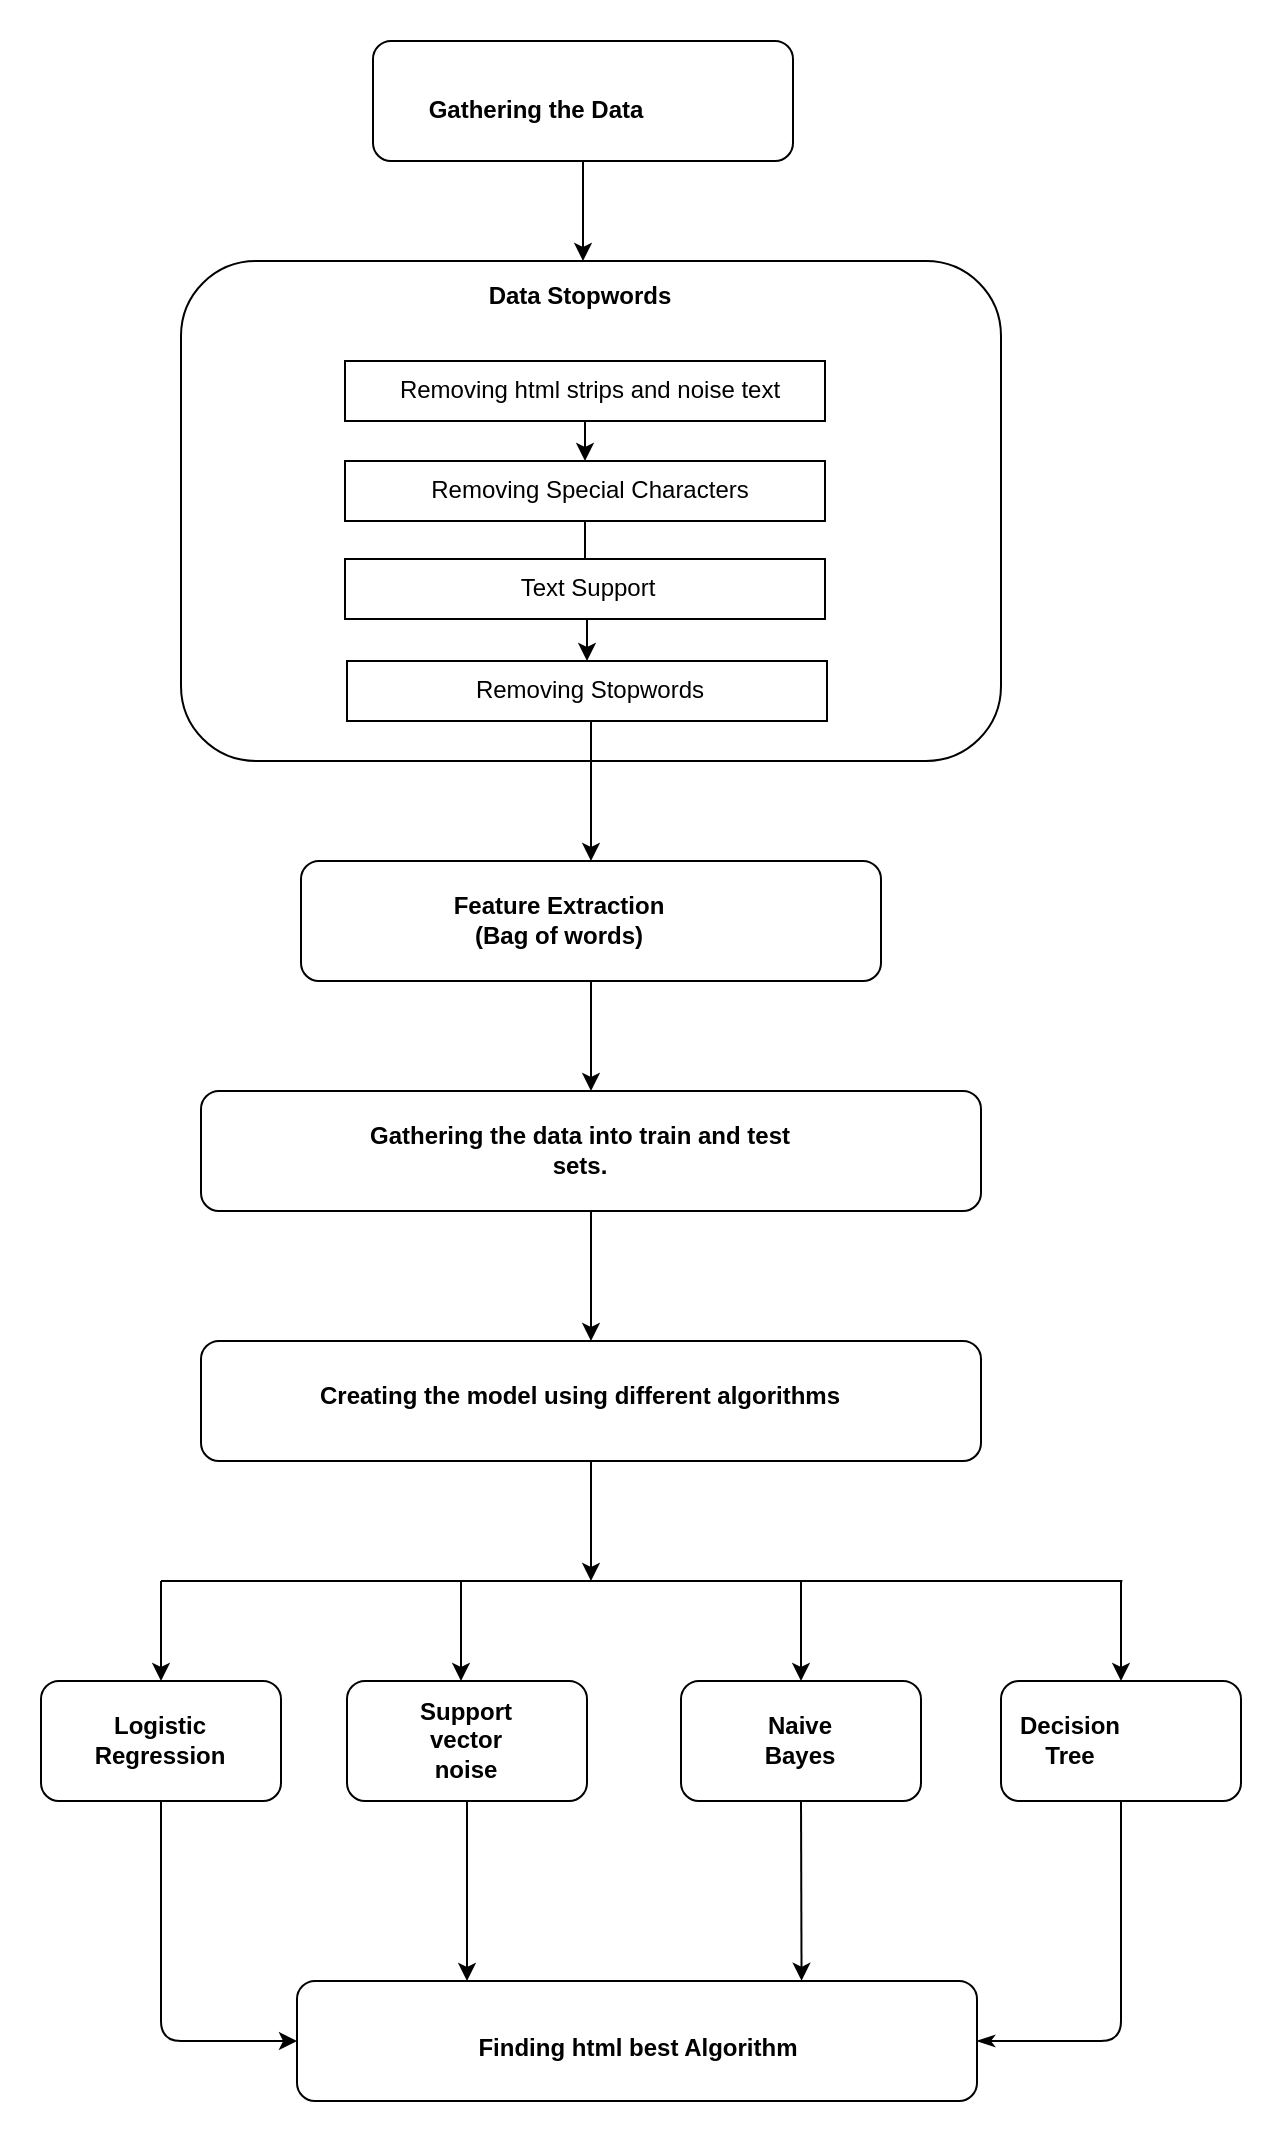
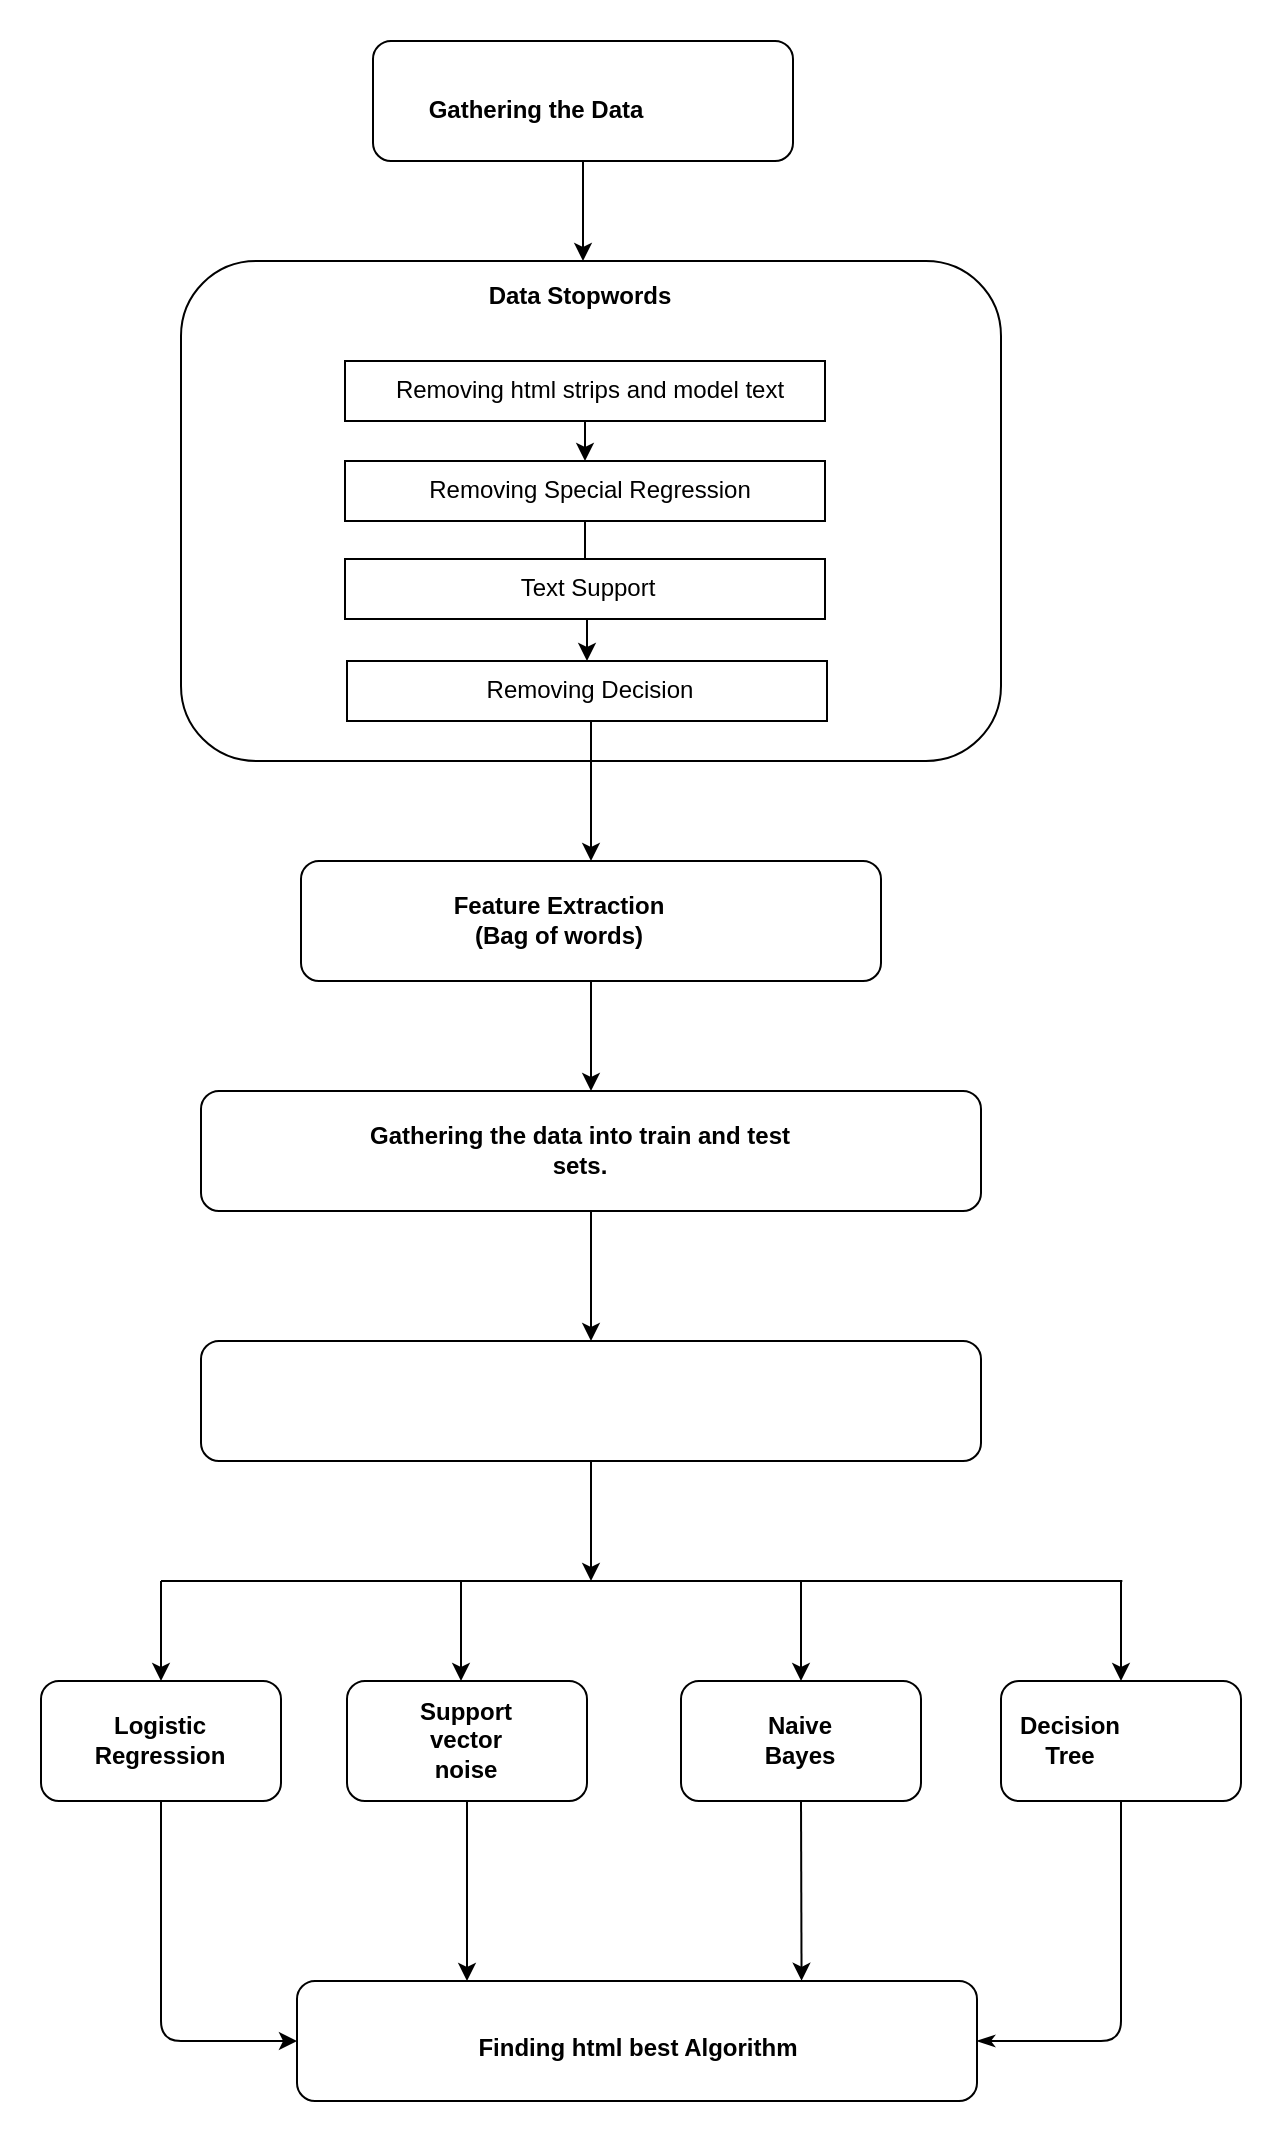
node "Removing html strips and noise text": label "Removing html strips and noise text" -> "Removing html strips and model text"
node "Removing Special Characters": label "Removing Special Characters" -> "Removing Special Regression"
node "Removing Stopwords": label "Removing Stopwords" -> "Removing Decision"
node "Creating the model using different algorithms": removed
